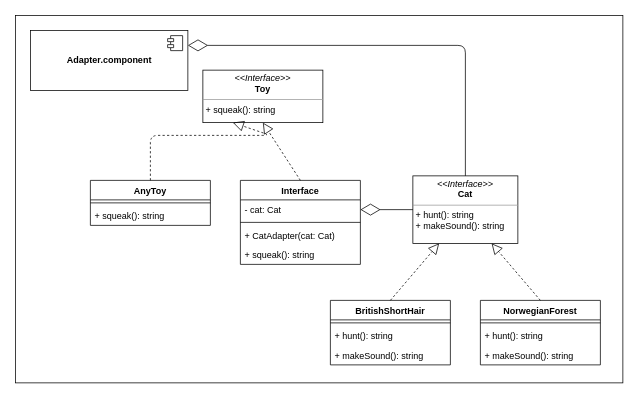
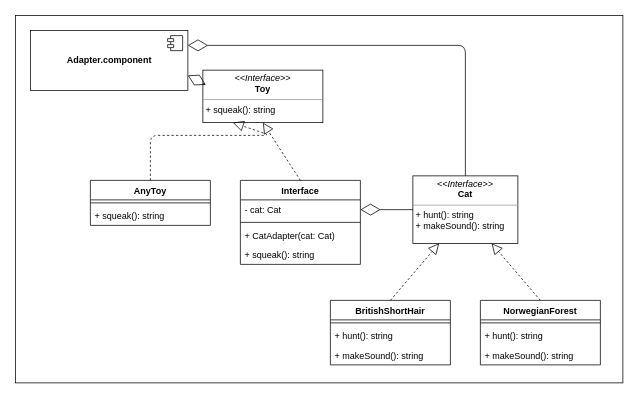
edge "<<Interface>> Toy + squeak(): string" -> "Adapter.component": added
